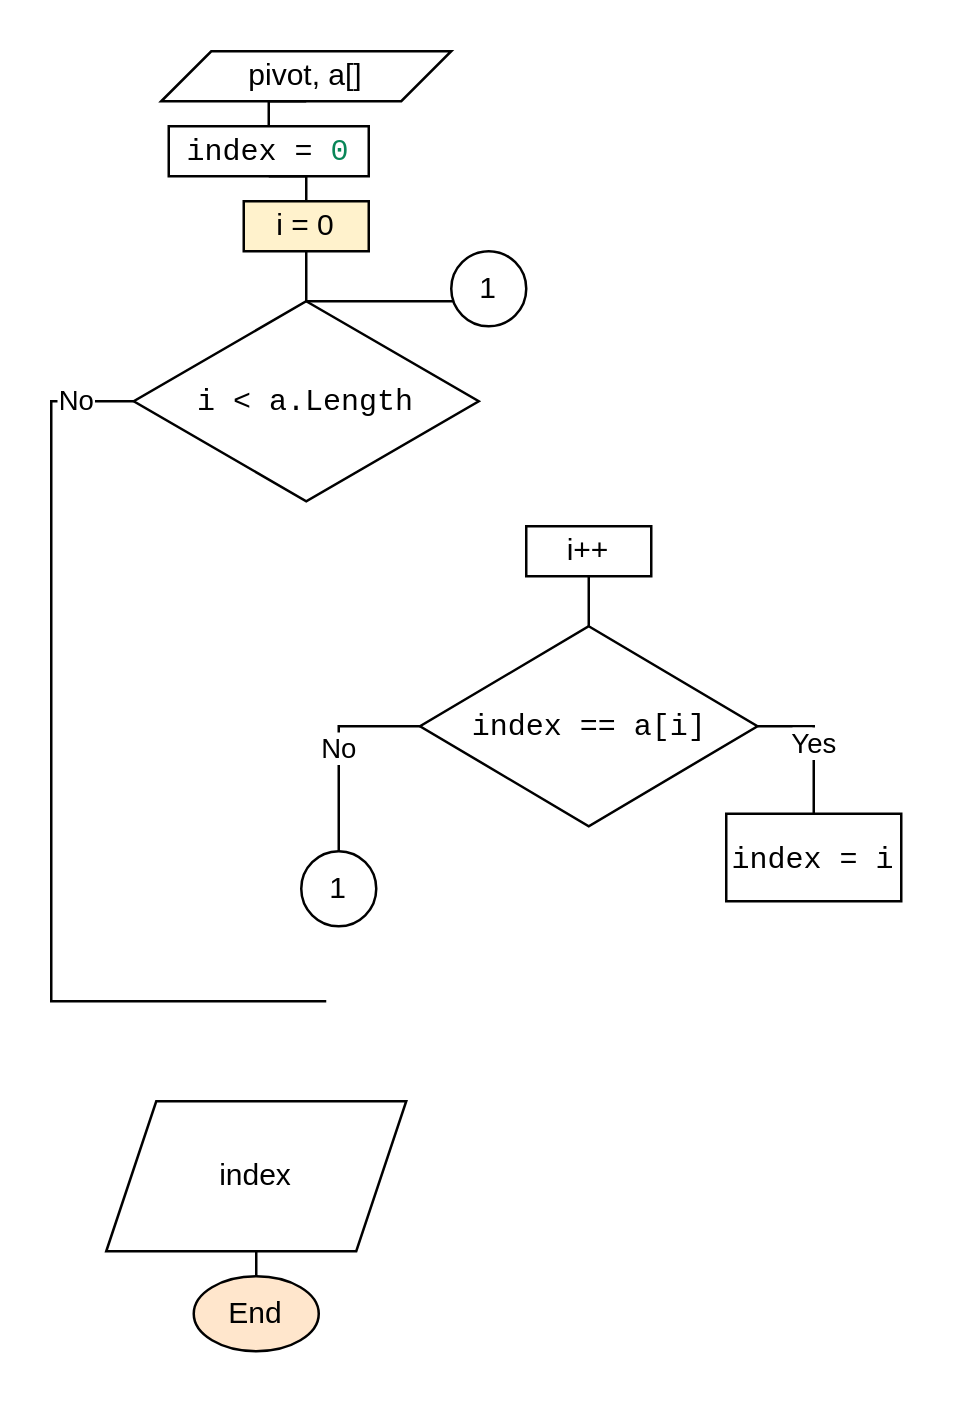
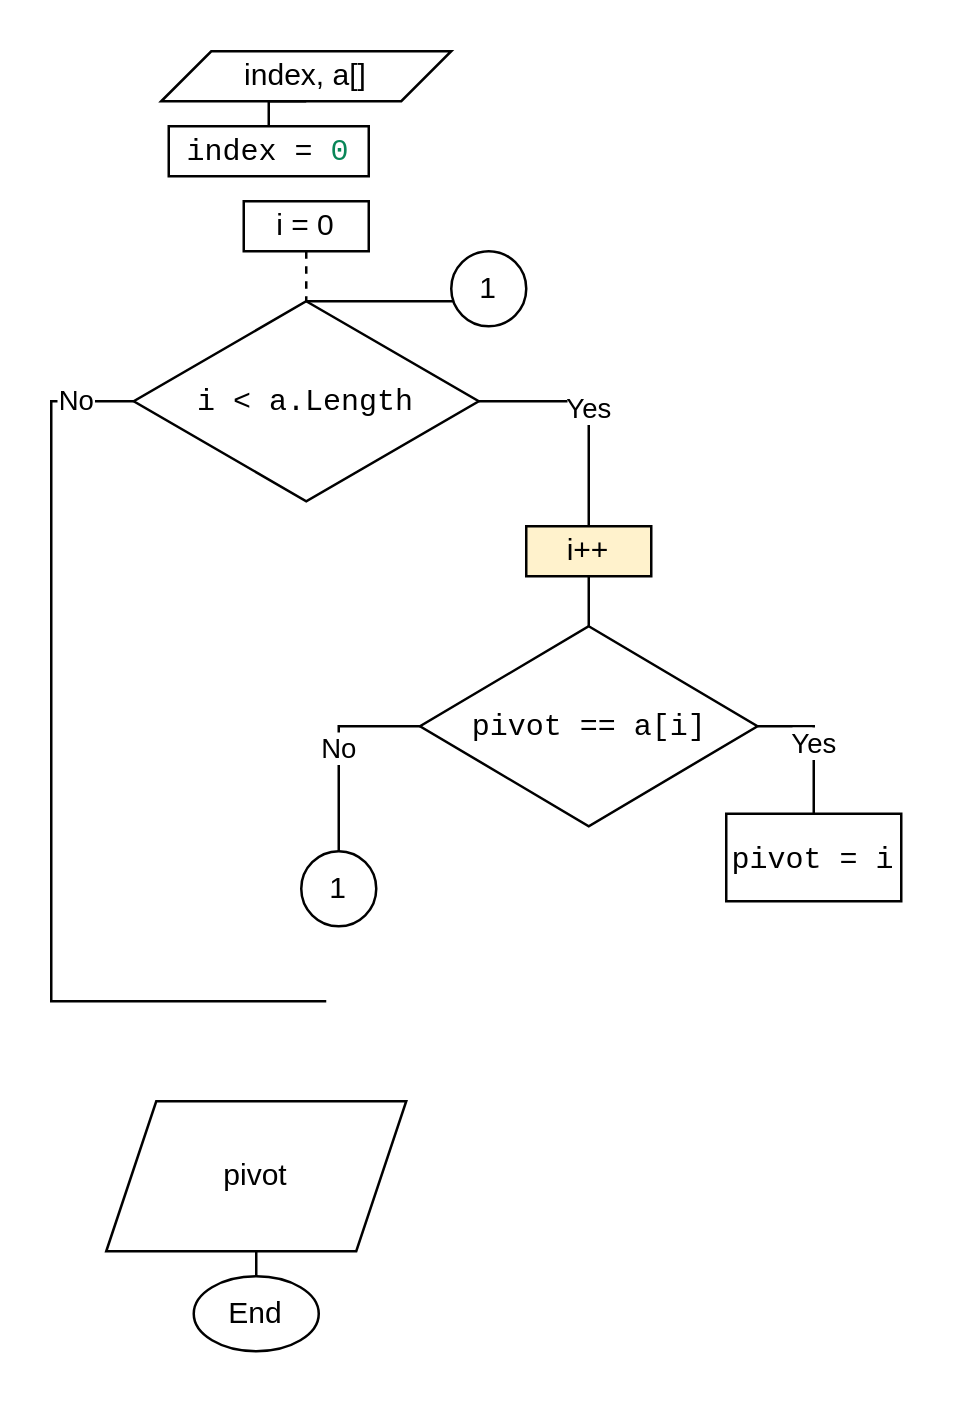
node "pivot, a[]": label "pivot, a[]" -> "index, a[]"
edge "index = 0" -- "i = 0": removed
node "i = 0": fillcolor #fff2cc -> #ffffff
edge "i = 0" -- "i < a.Length": style solid -> dashed
edge "i < a.Length" -- "i++": added, label "Yes"
node "i++": fillcolor #ffffff -> #fff2cc
node "index == a[i]": label "index == a[i]" -> "pivot == a[i]"
node "index = i": label "index = i" -> "pivot = i"
node "index": label "index" -> "pivot"
node "End": fillcolor #ffe6cc -> #ffffff
